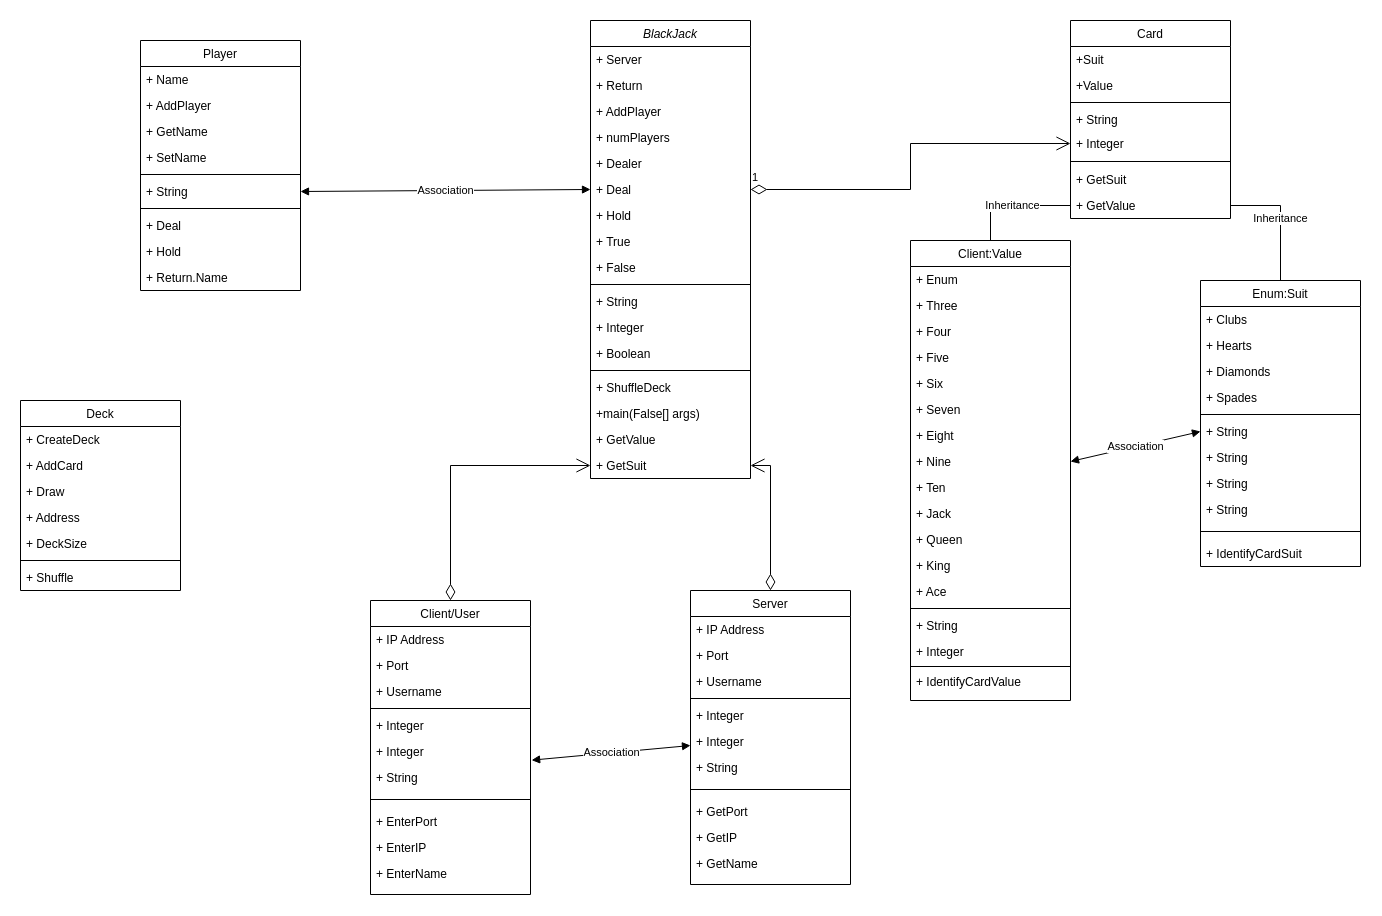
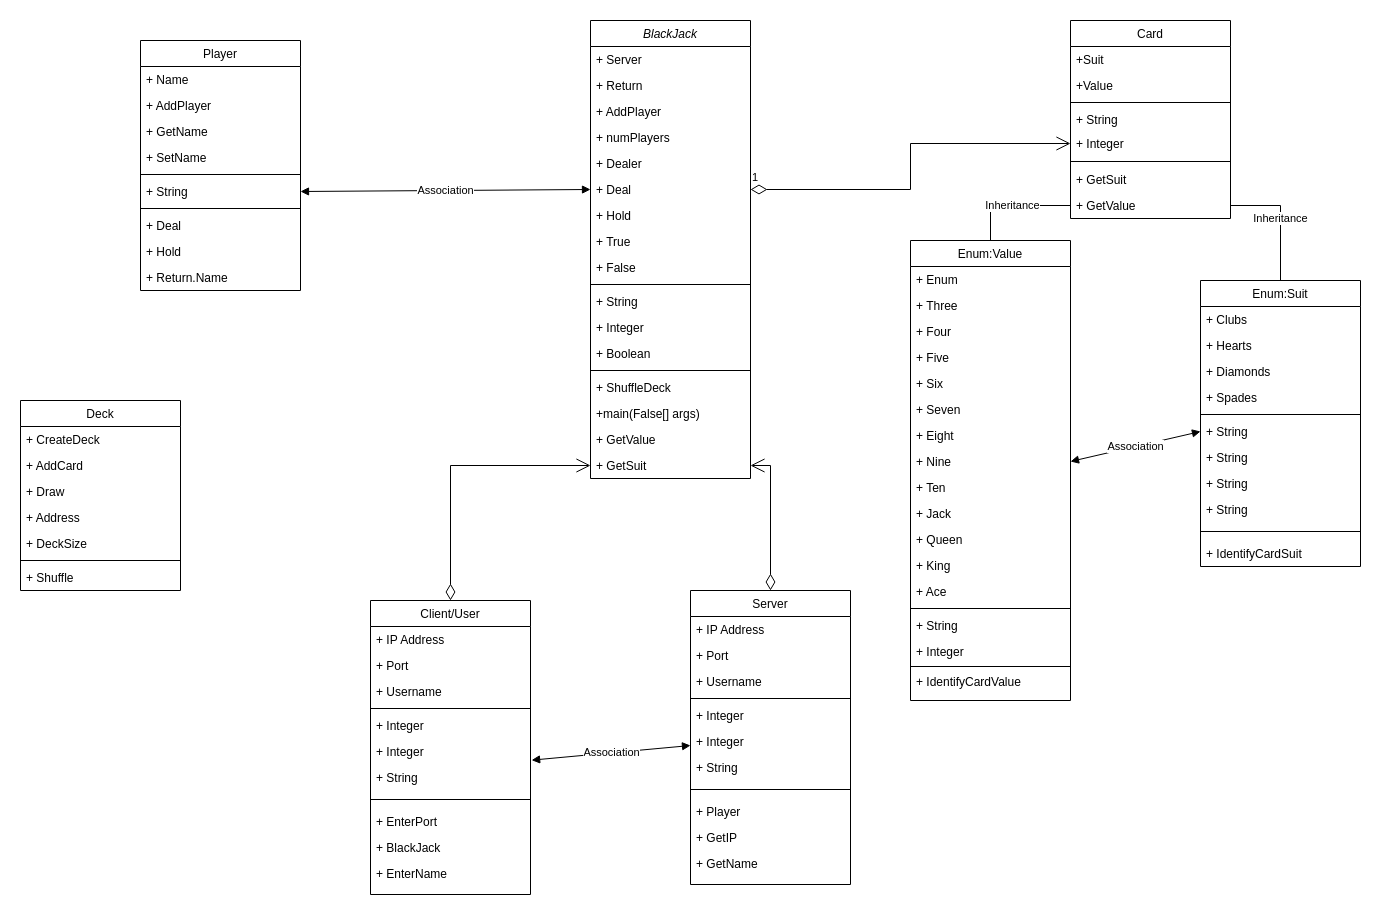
node "Client:Value": label "Client:Value" -> "Enum:Value"
node "+ GetPort": label "+ GetPort" -> "+ Player"
node "+ EnterIP": label "+ EnterIP" -> "+ BlackJack"
